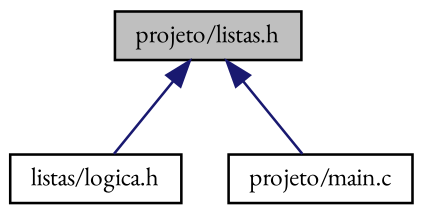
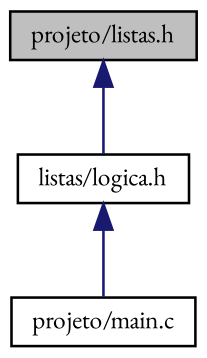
edge "projeto/main.c" -> "projeto/listas.h": now "projeto/main.c" -> "listas/logica.h"
